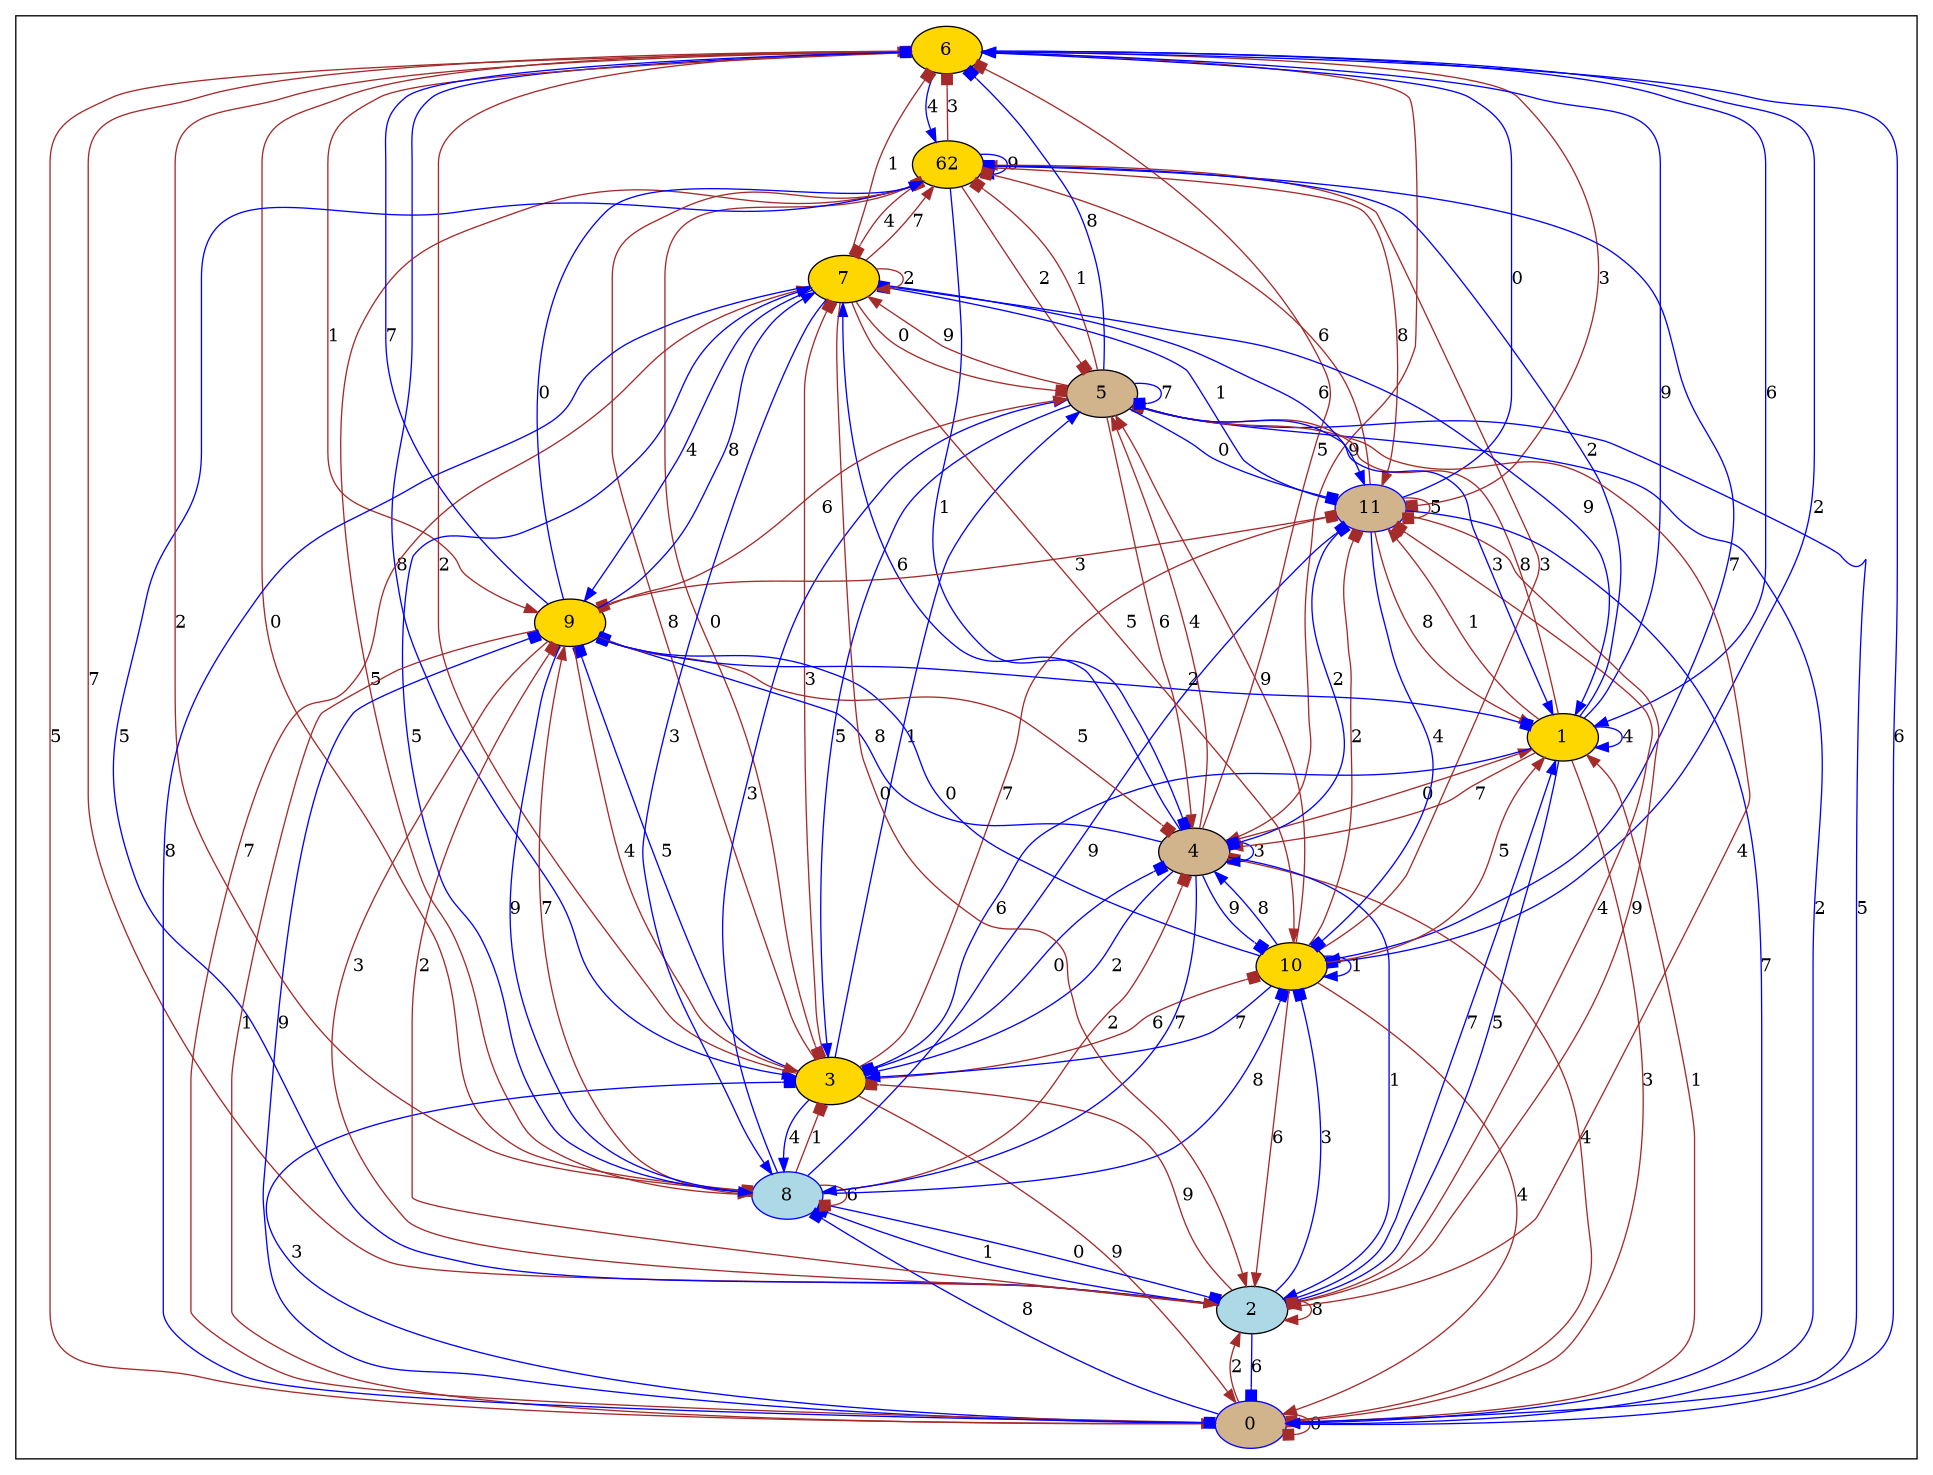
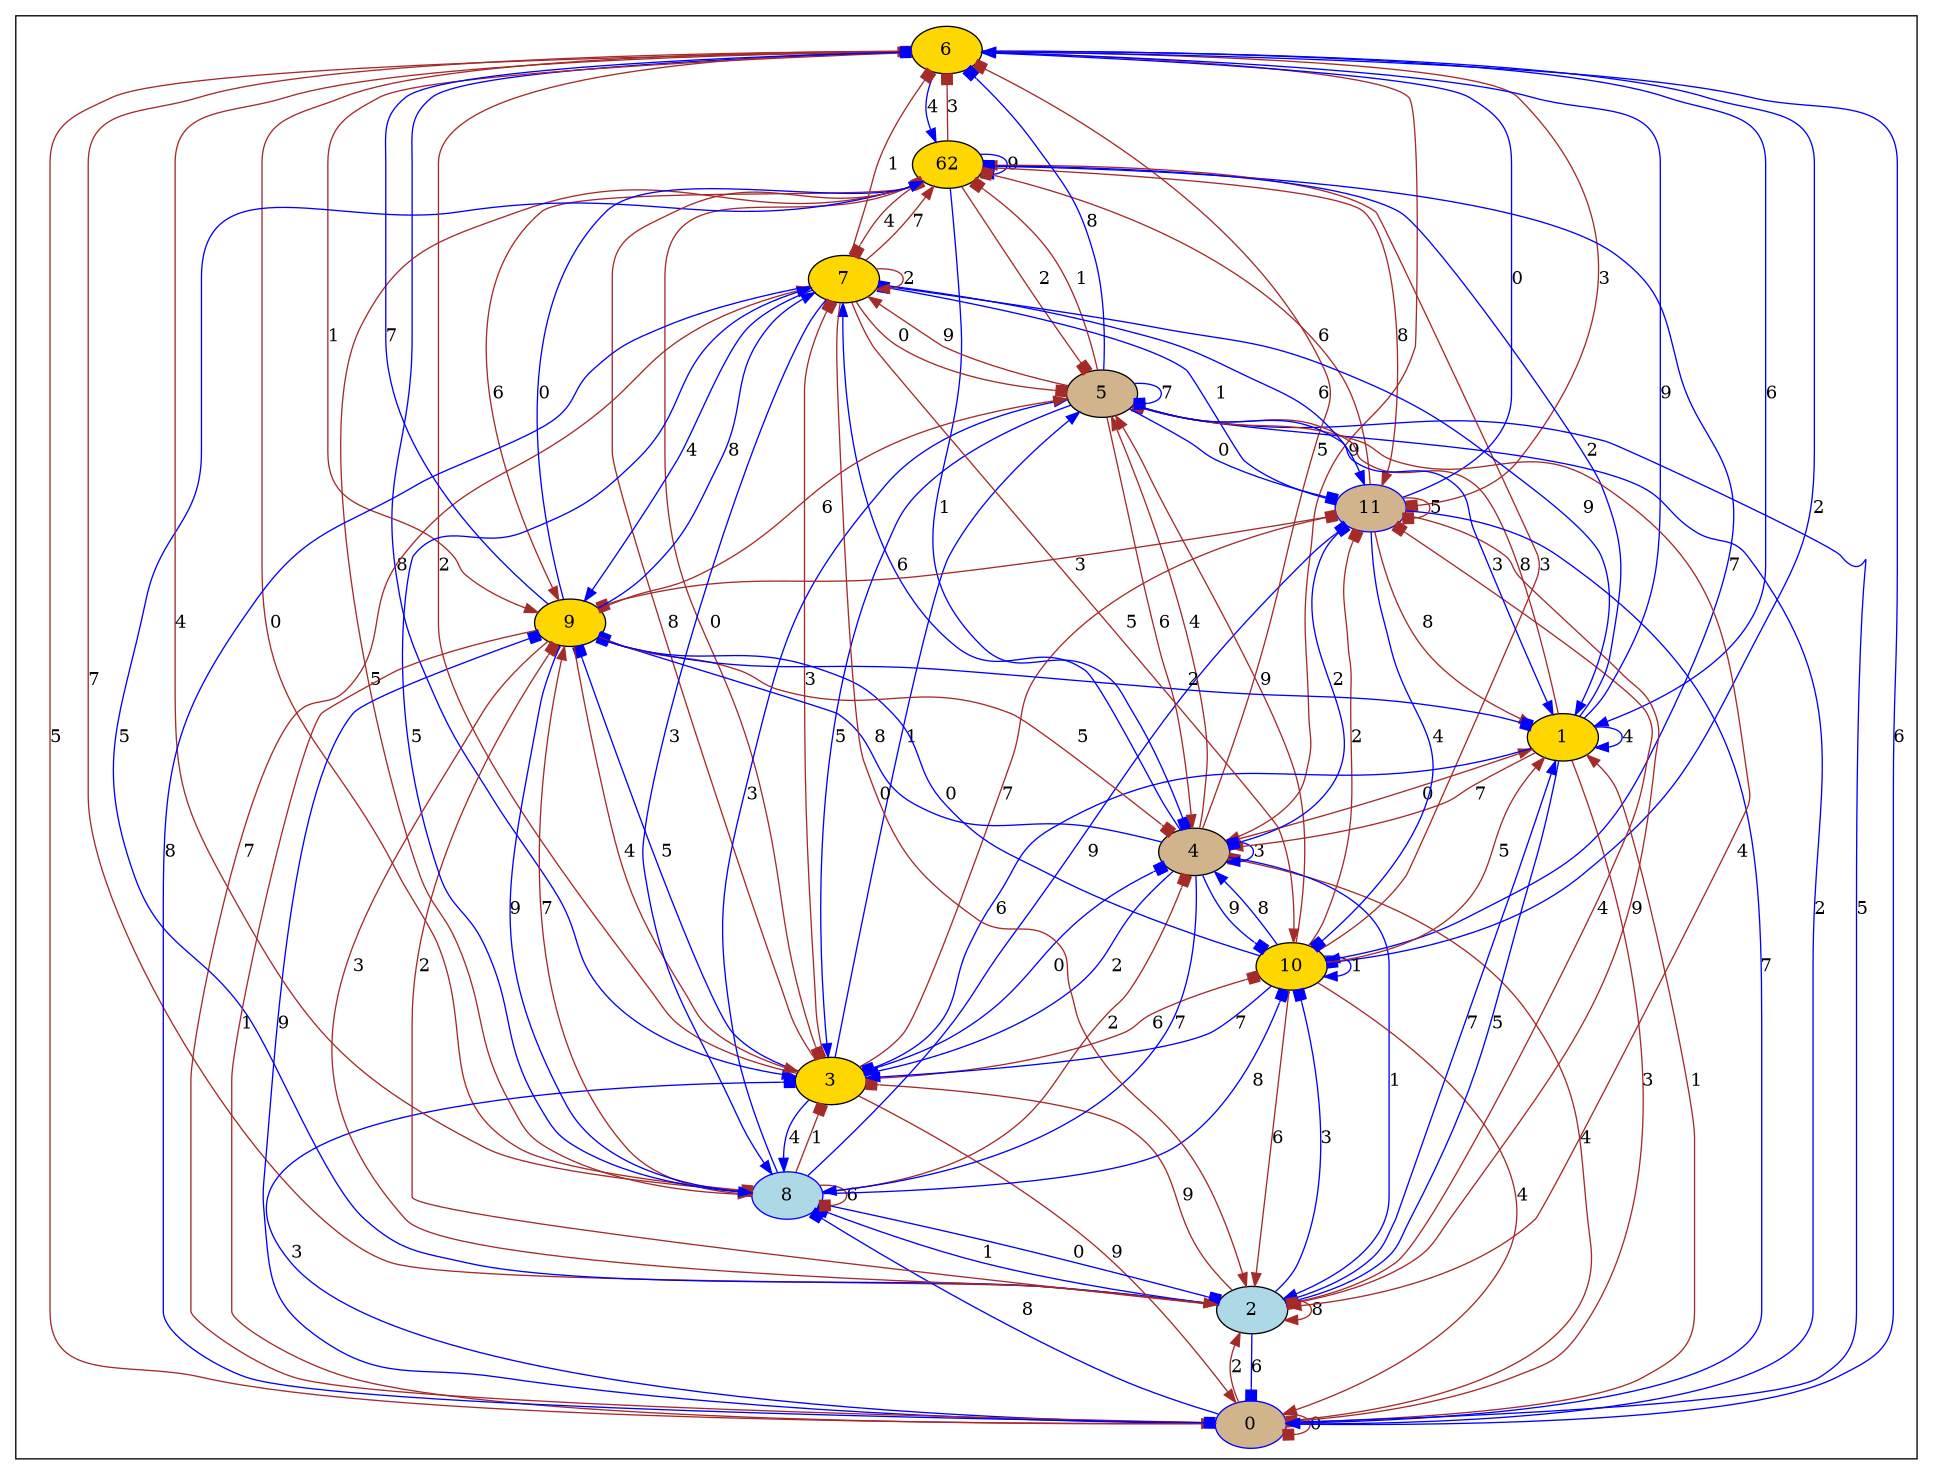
edge "62" -> "9": added, label "6"
edge "8" -> "6": label "2" -> "4"
edge "1" -> "11": removed, label "1"
